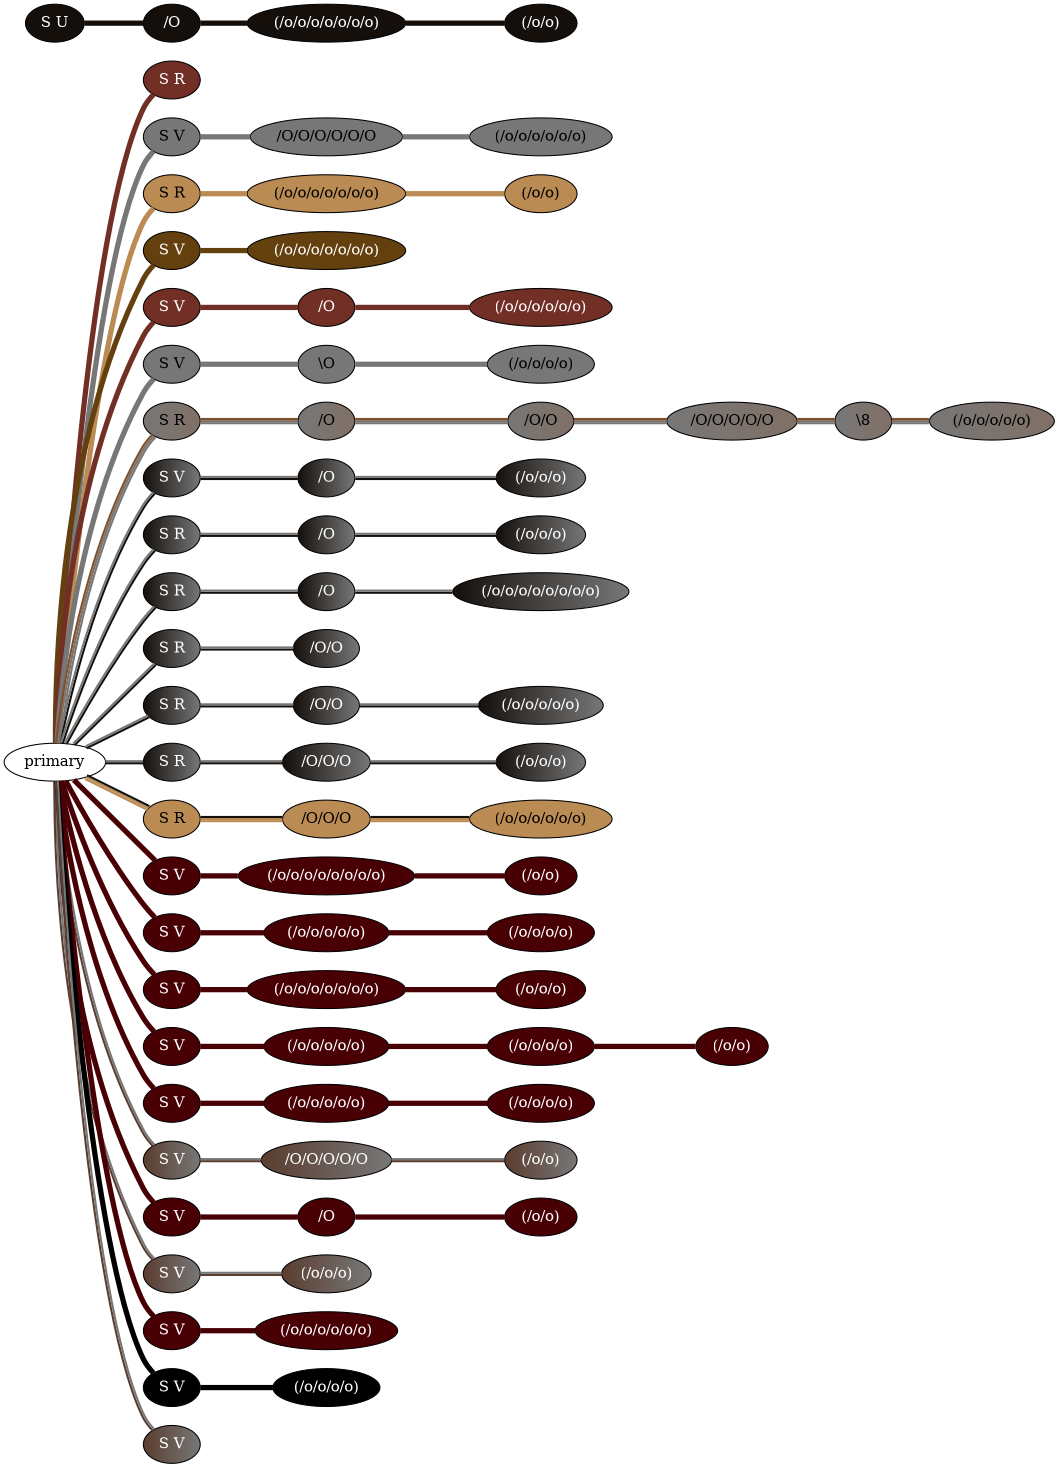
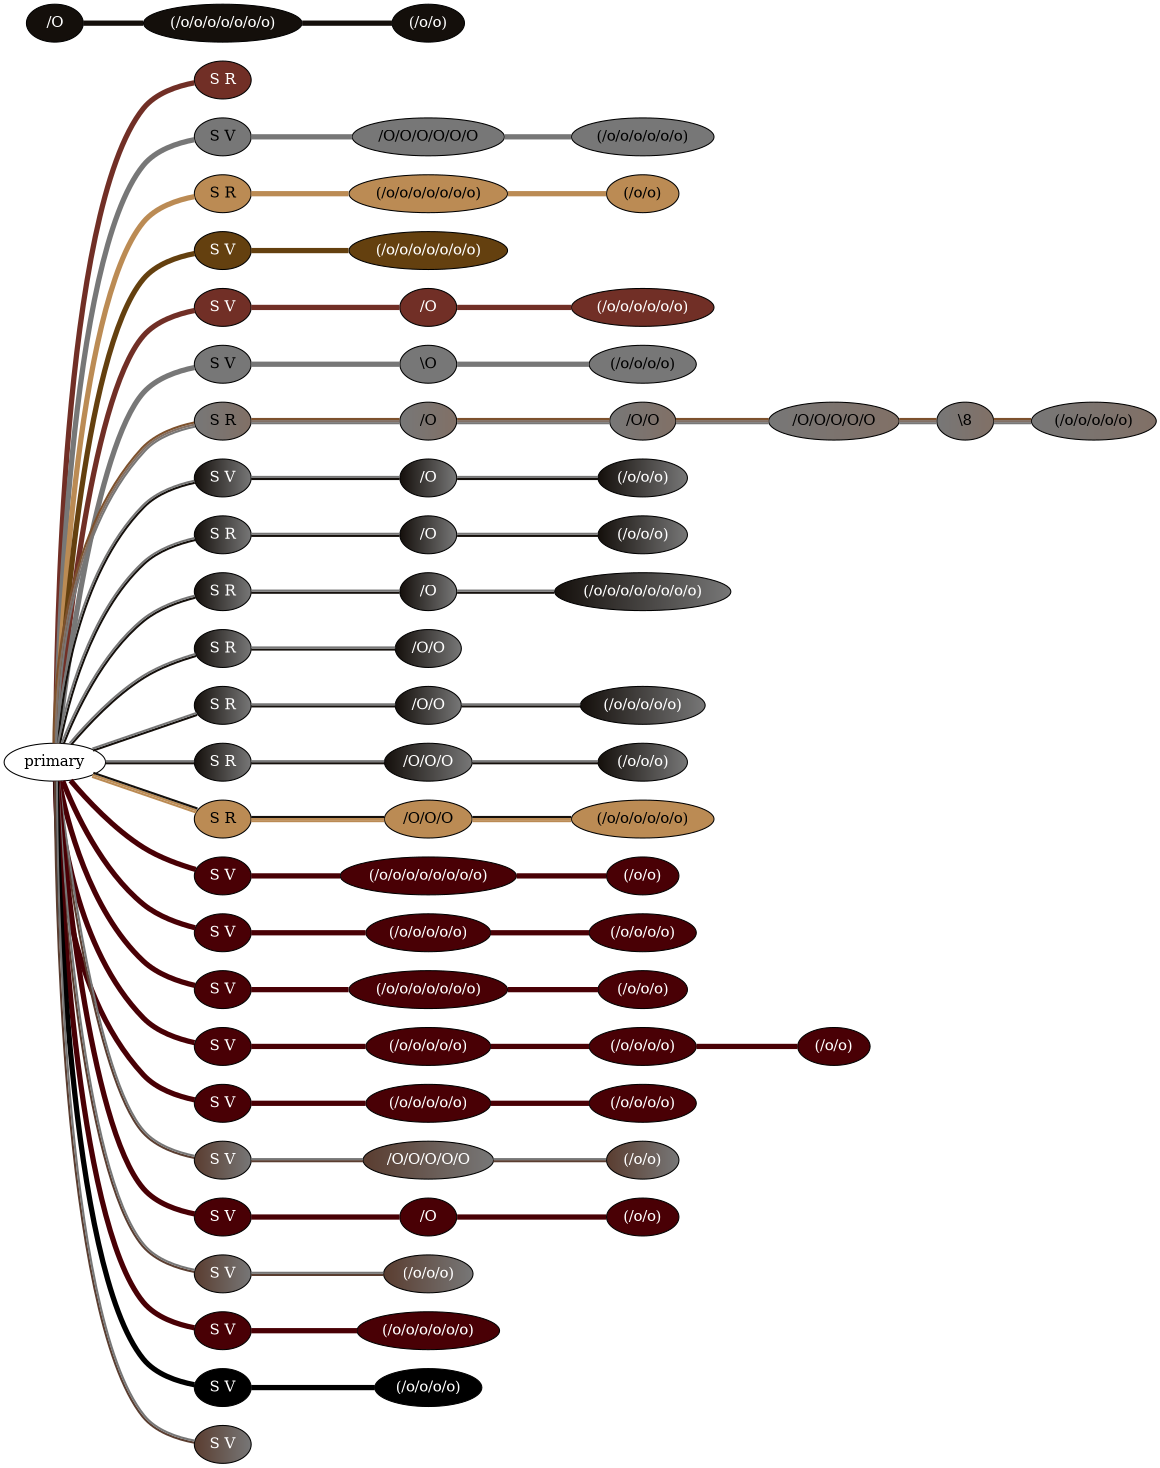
node "S U": removed
